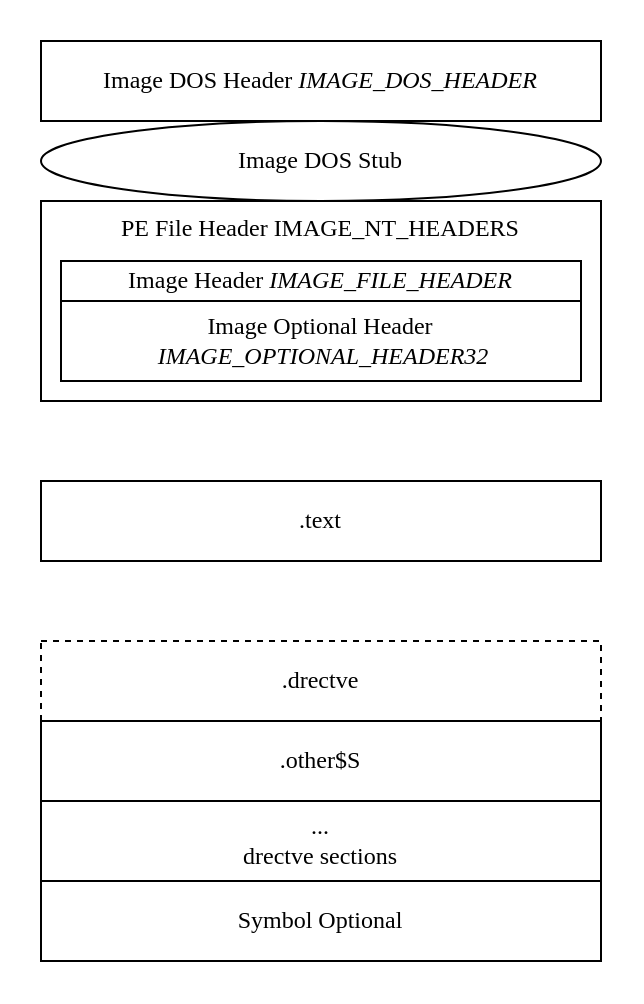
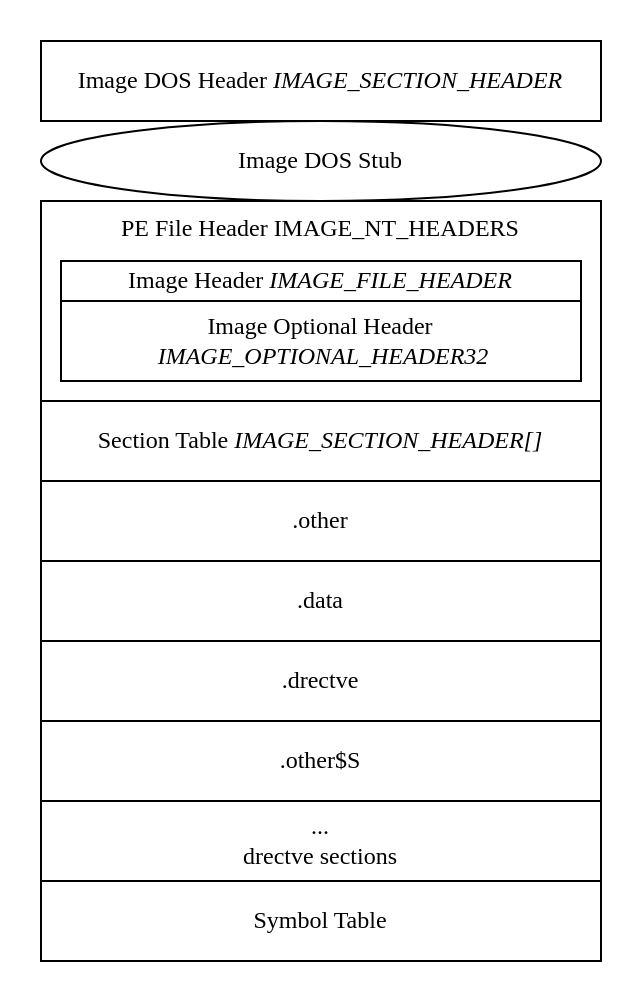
node "Image DOS Header IMAGE_DOS_HEADER": label "Image DOS Header IMAGE_DOS_HEADER" -> "Image DOS Header IMAGE_SECTION_HEADER"
node "Section Table IMAGE_SECTION_HEADER[]": added
node ".text": label ".text" -> ".other"
node ".data": added
node ".drectve": style dashed -> solid
node "Symbol Optional": label "Symbol Optional" -> "Symbol Table"
